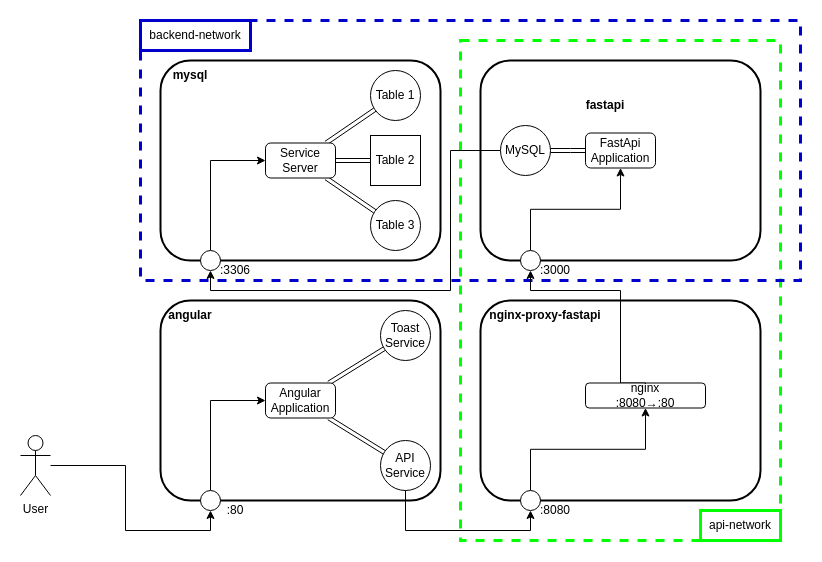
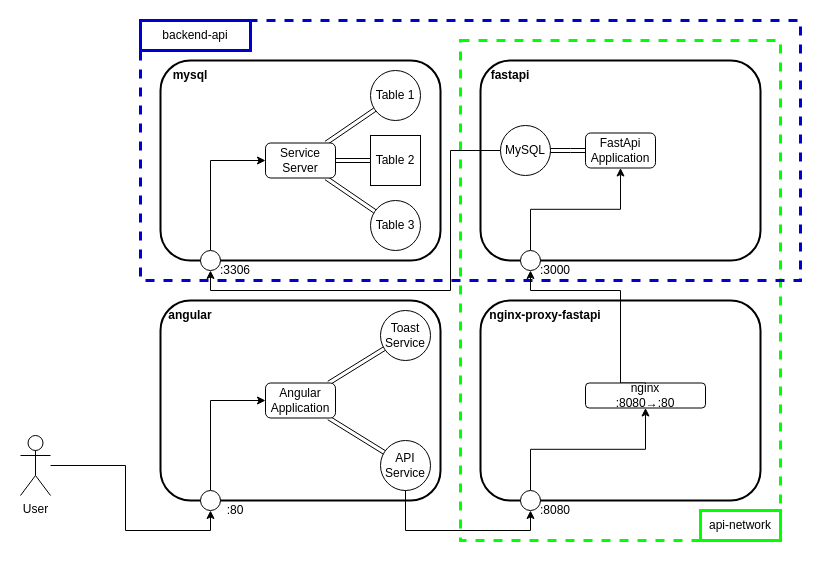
node "backend-network": label "backend-network" -> "backend-api"
node "fastapi": moved (606, 106) -> (511, 76)
